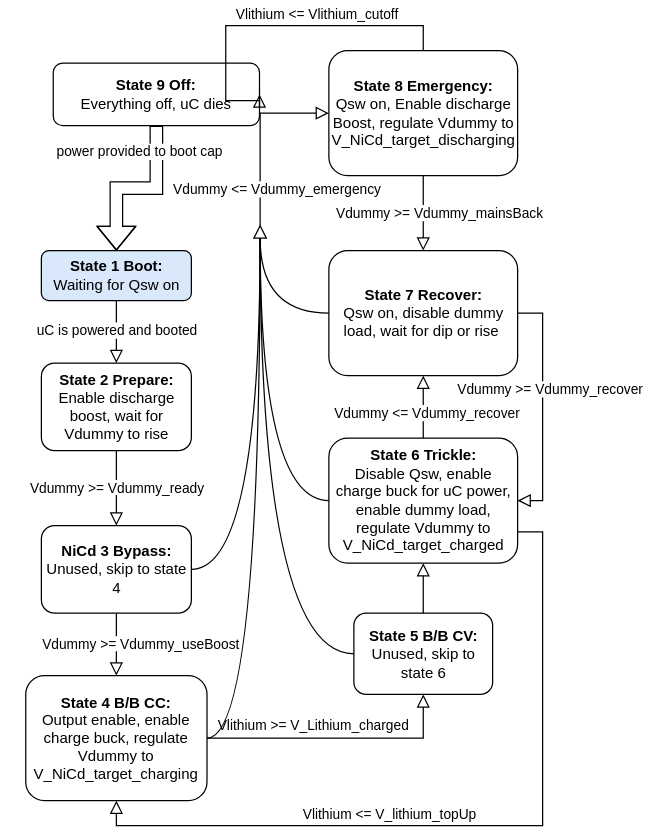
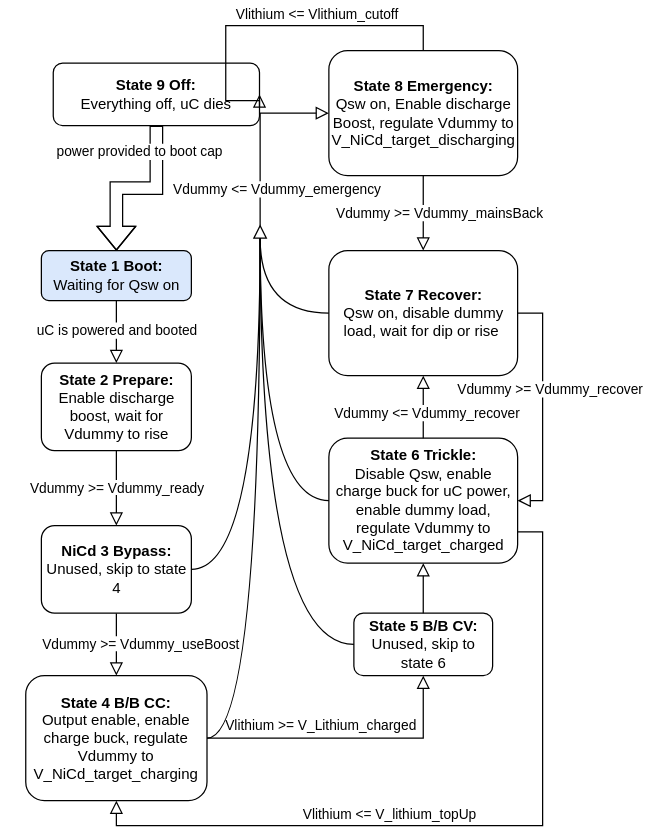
node "State 5 B/B CV: Unused, skip to state 6": size 139x81 -> 139x63
